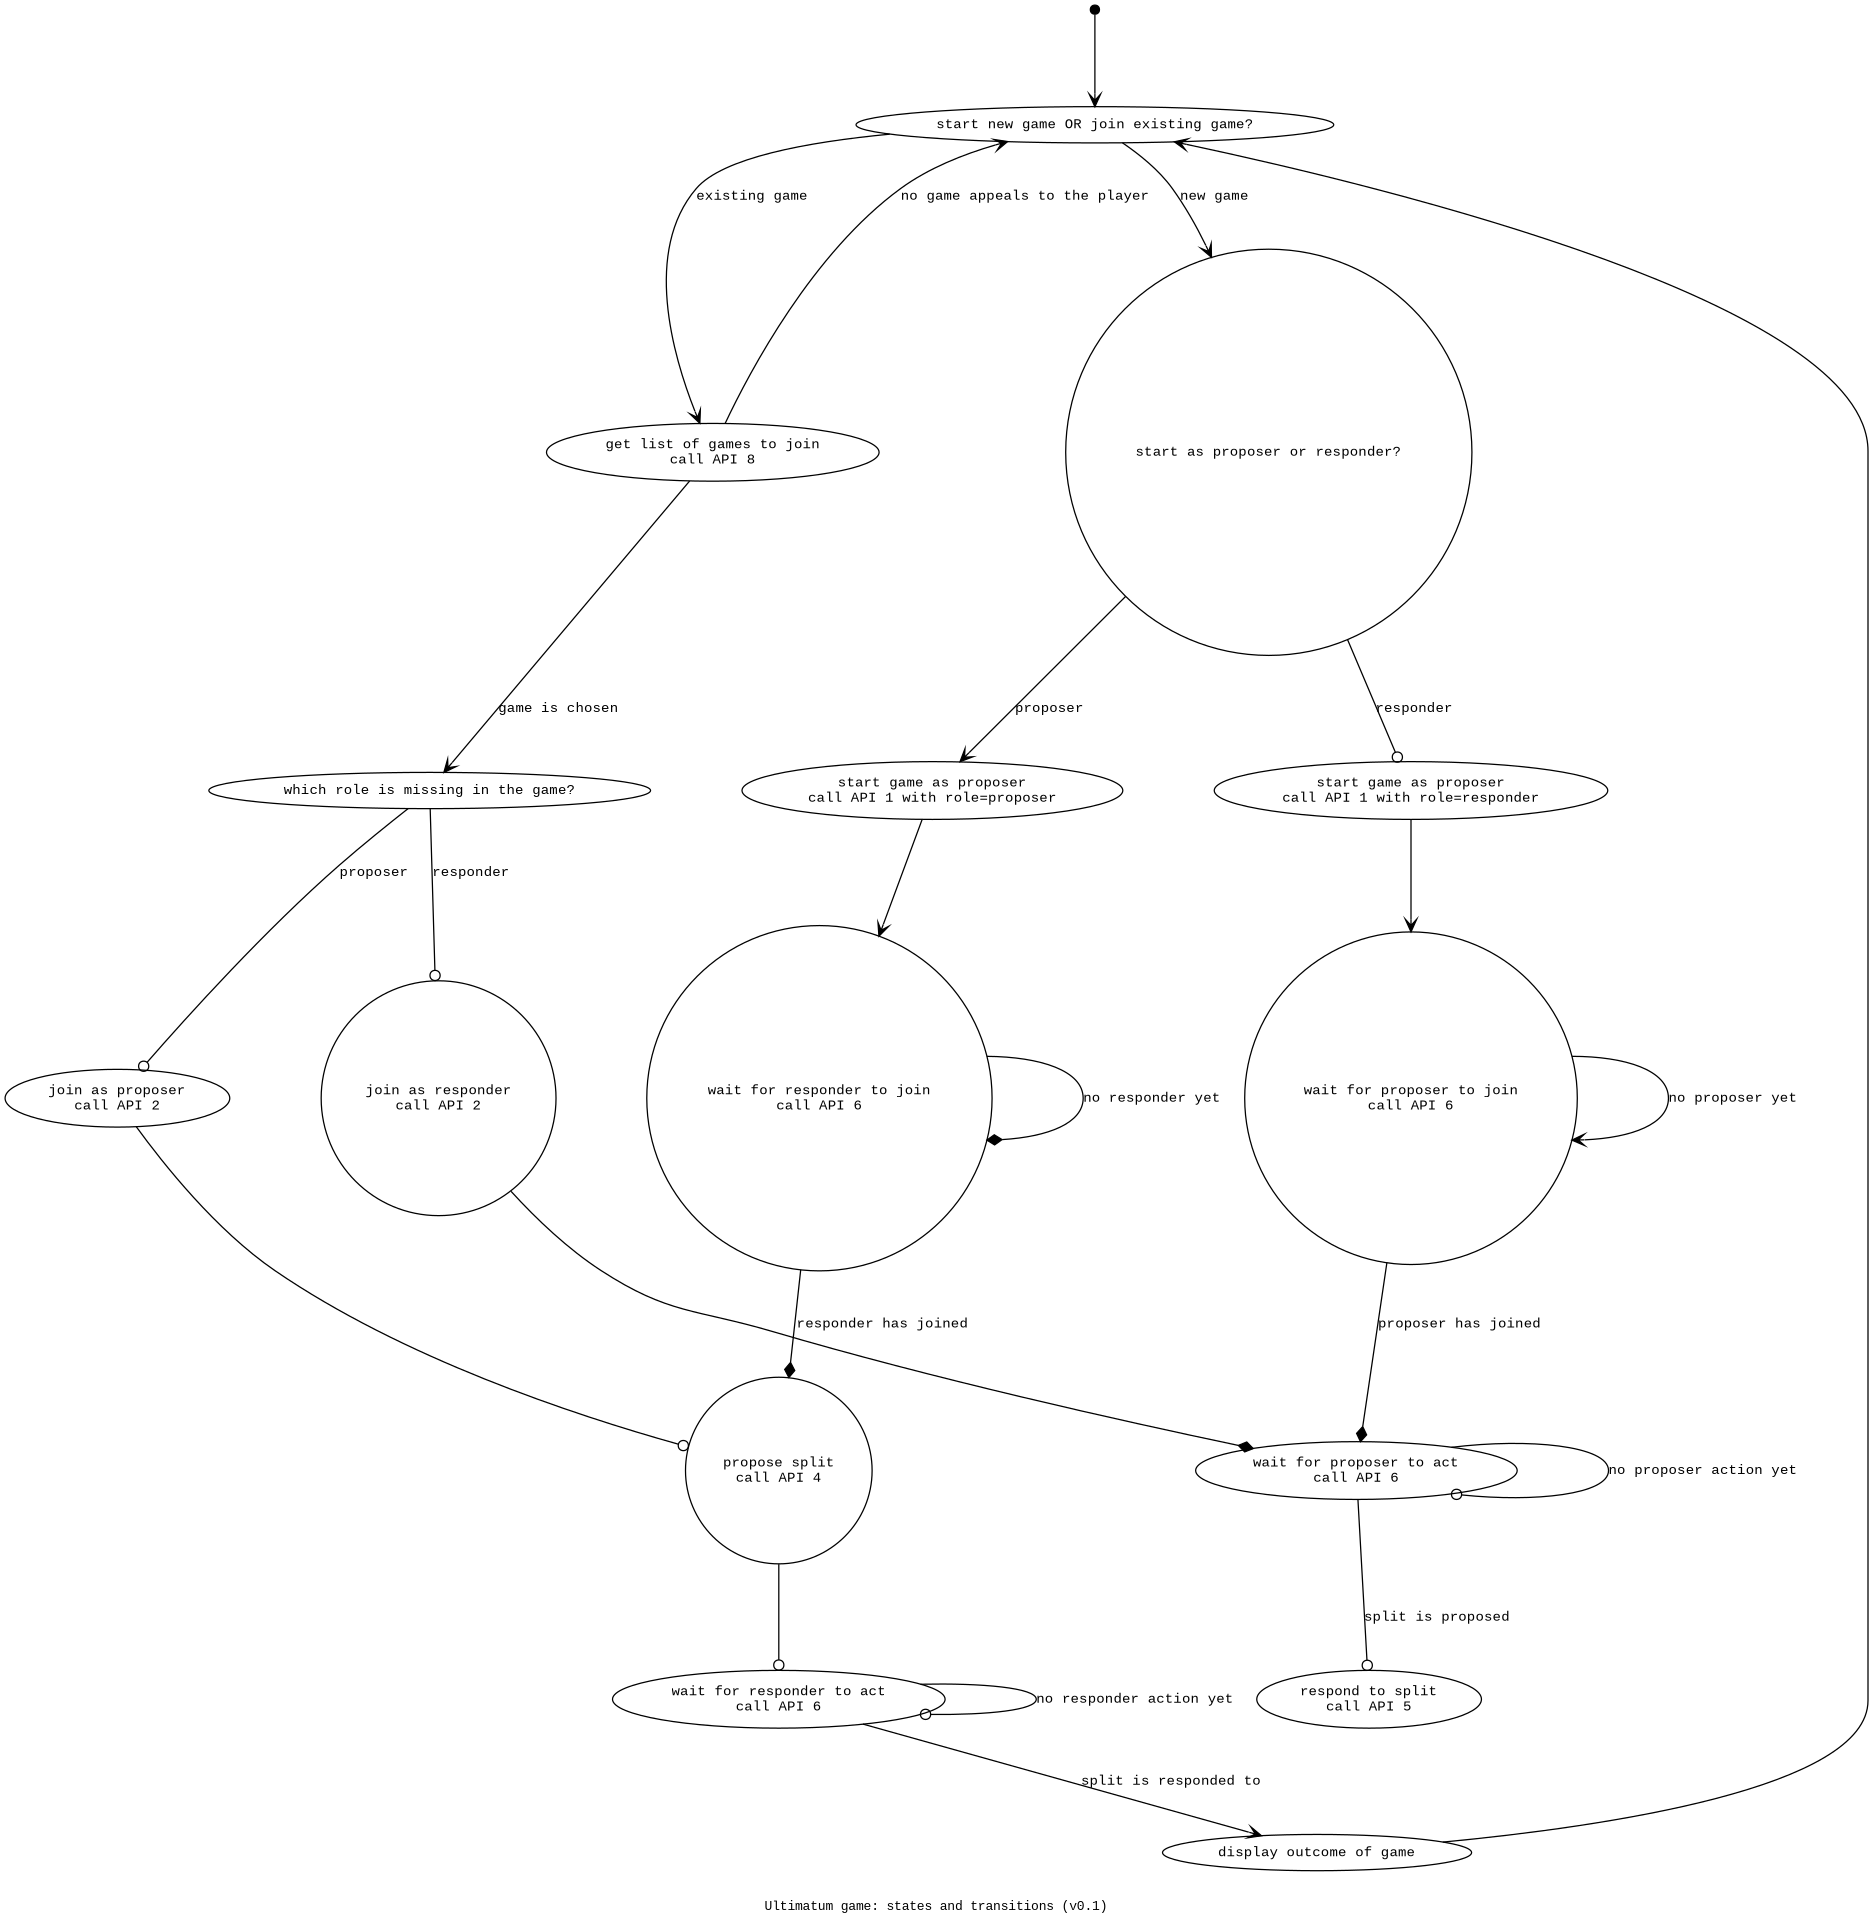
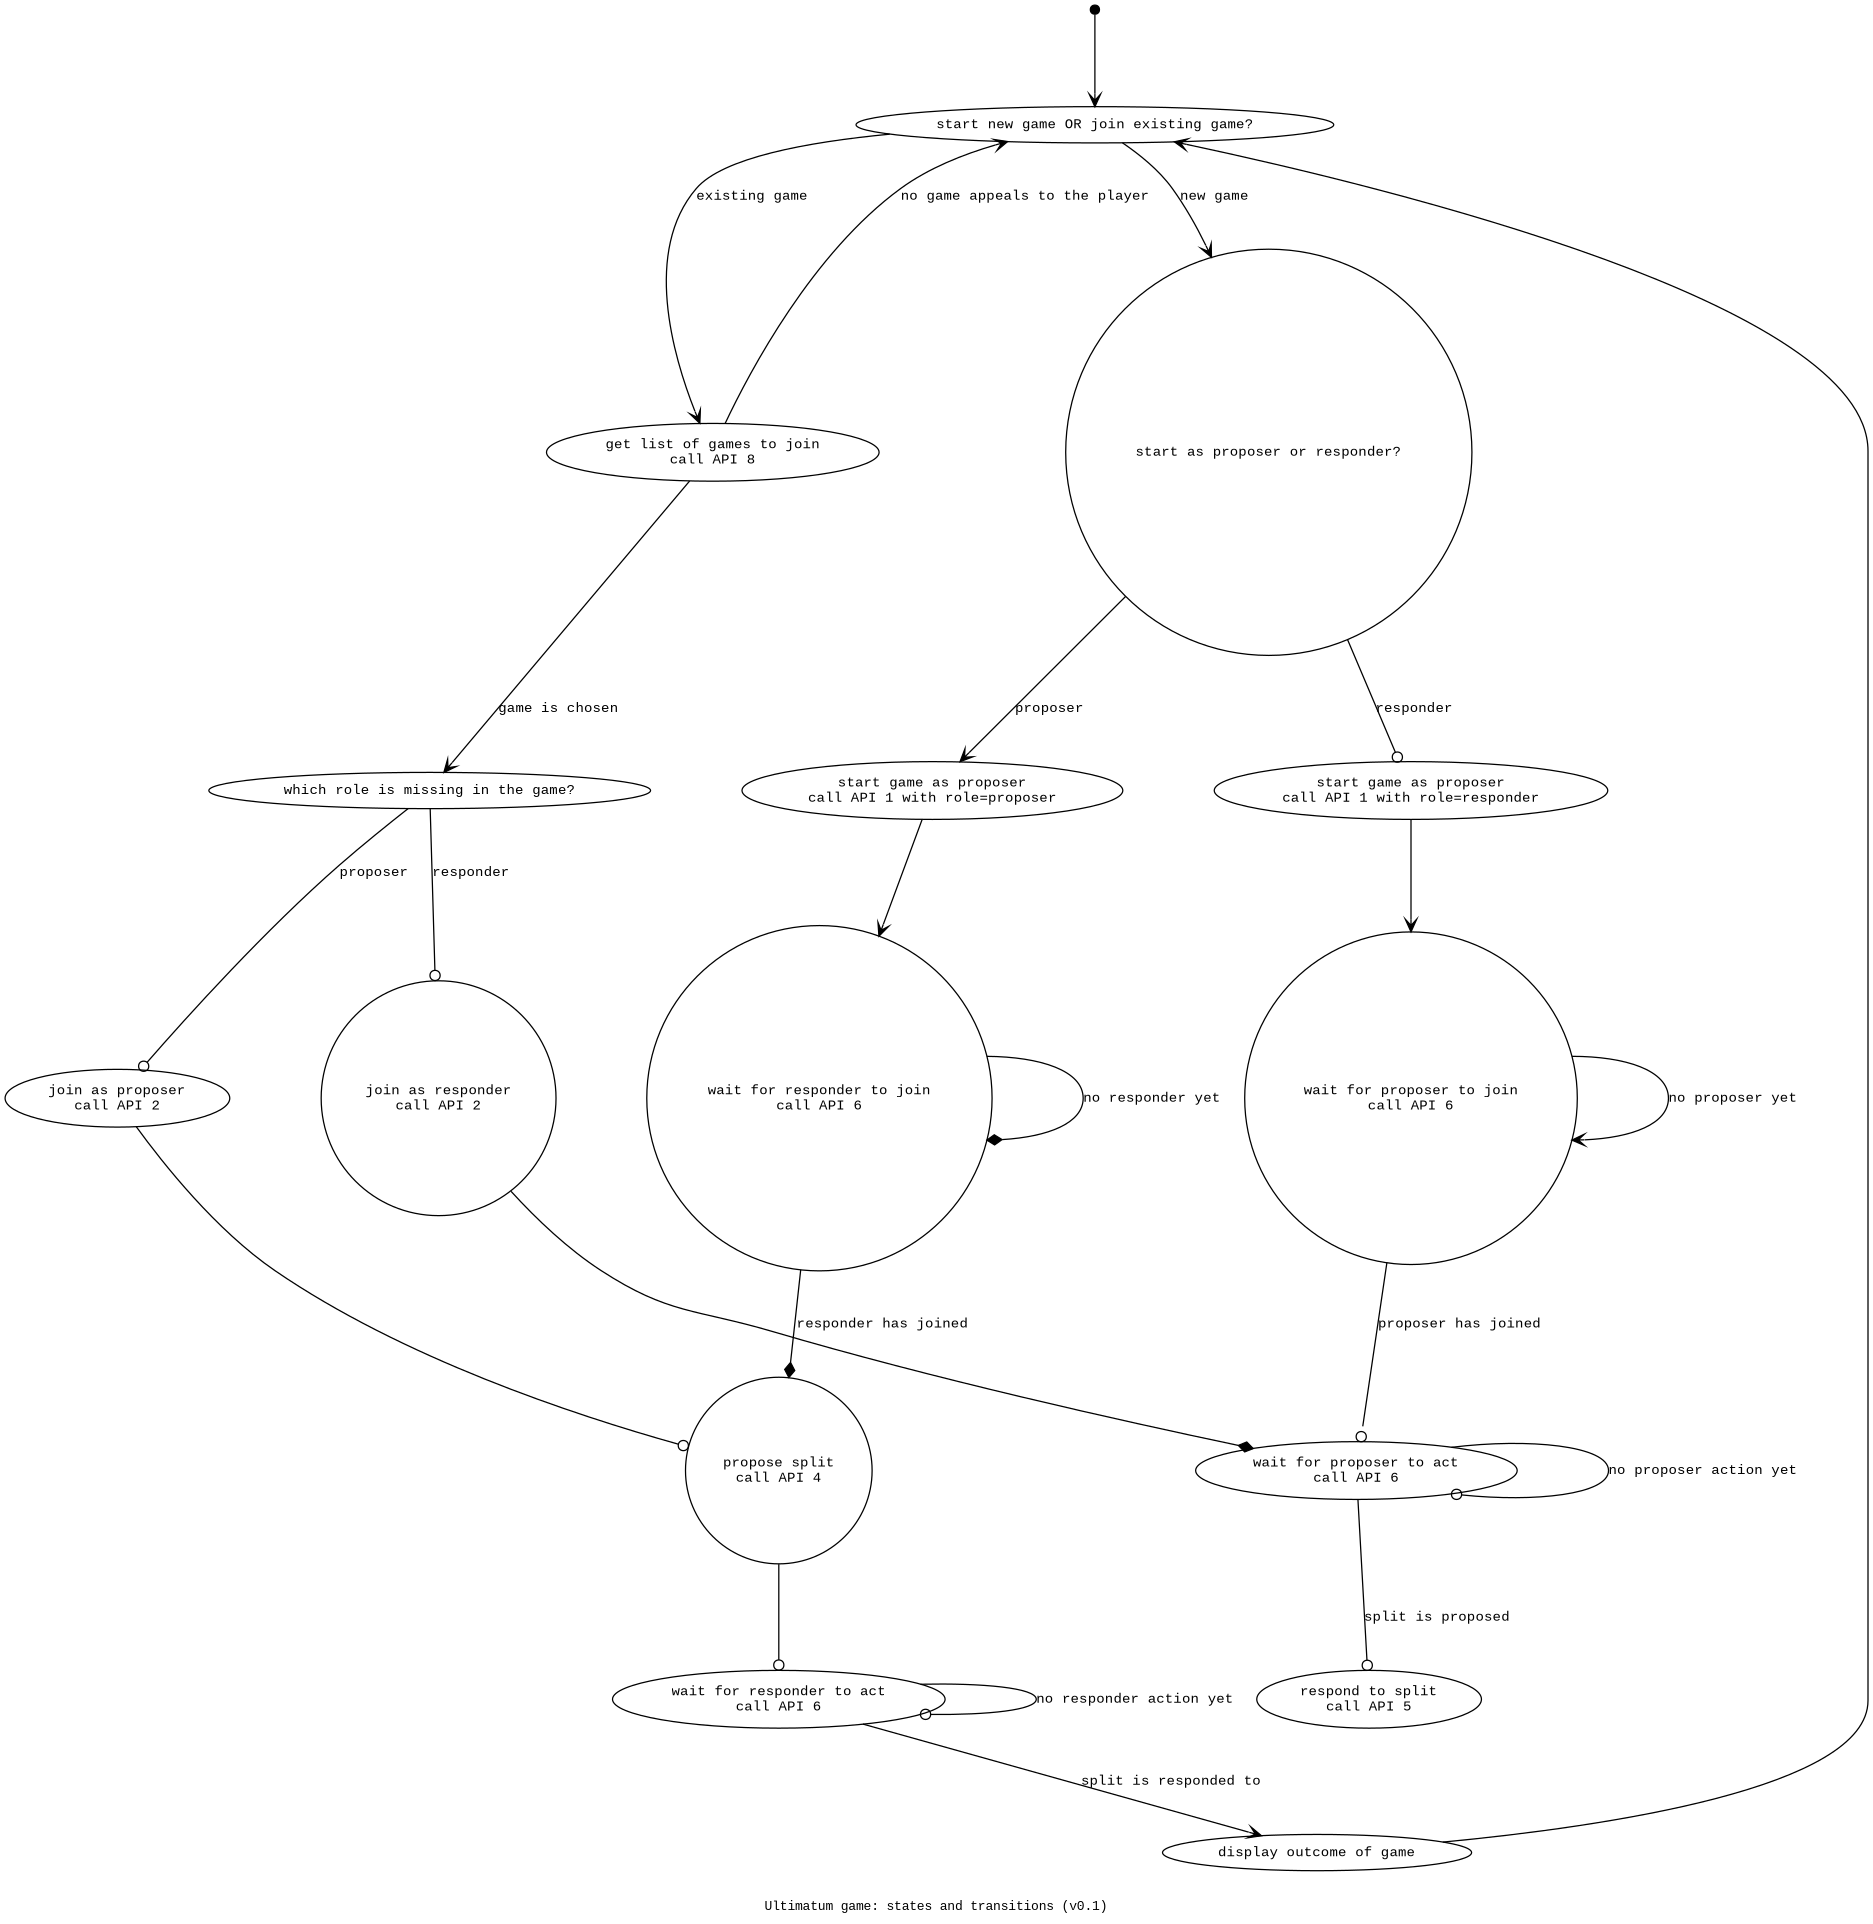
edge "wait for proposer to join call API 6" -> "wait for proposer to act call API 6": arrowhead diamond -> odot
